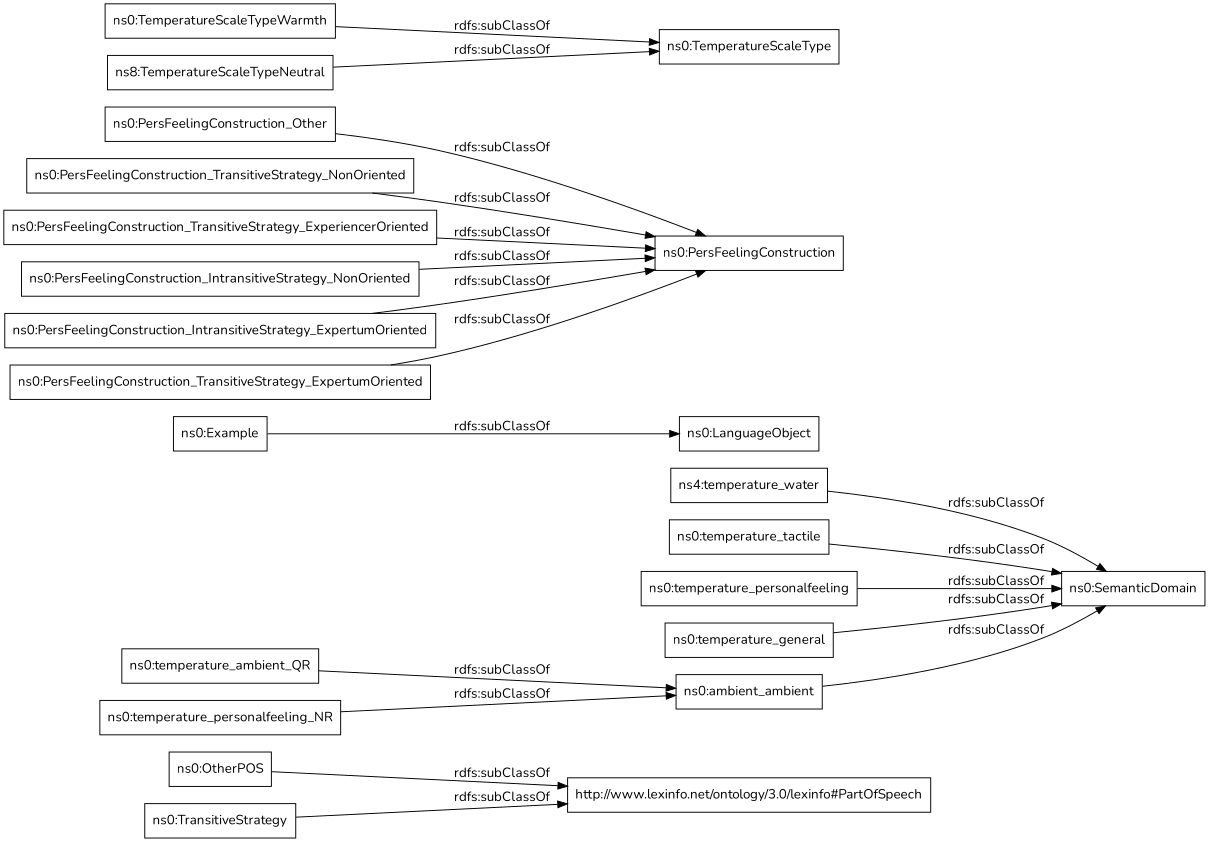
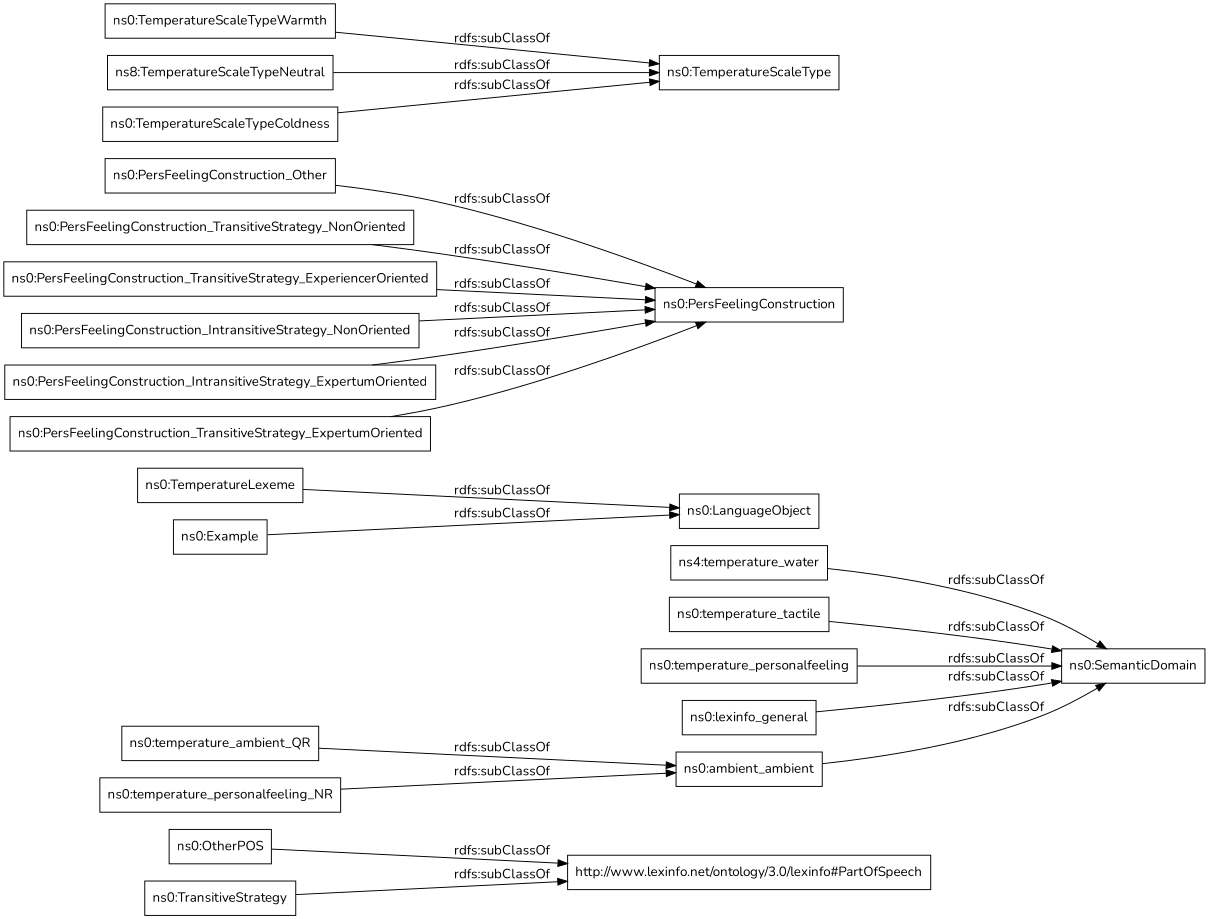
node "ns0:TemperatureScaleTypeColdness": added
node "ns0:TemperatureLexeme": added
node "ns0:temperature_general": label "ns0:temperature_general" -> "ns0:lexinfo_general"
